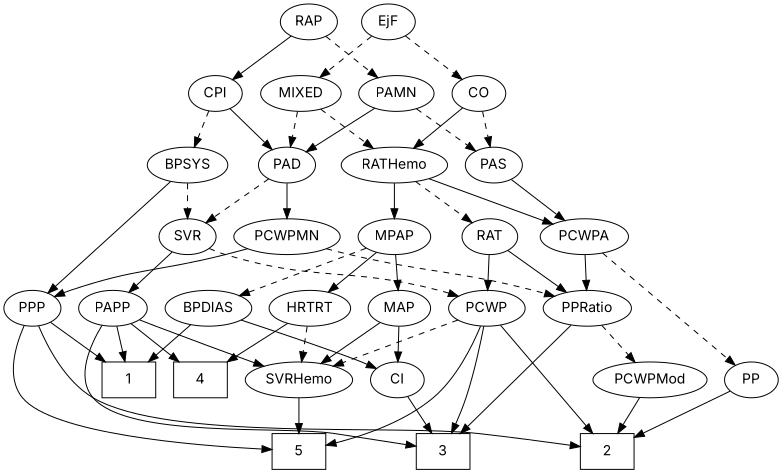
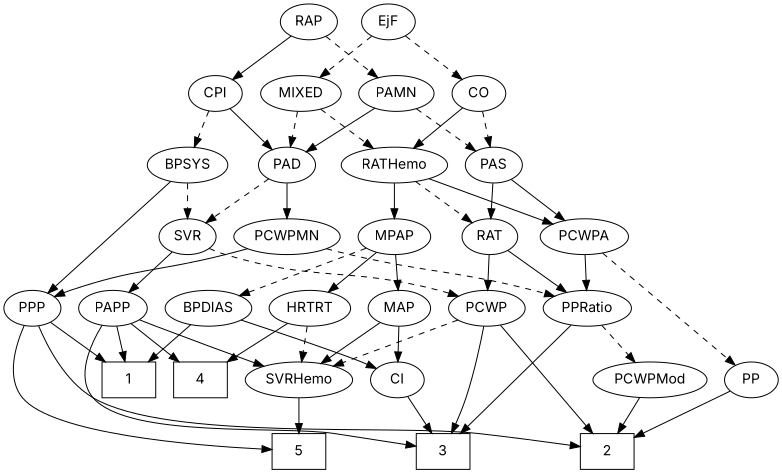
edge "PAS" -> "RAT": added
edge "PCWP" -> "5": removed
